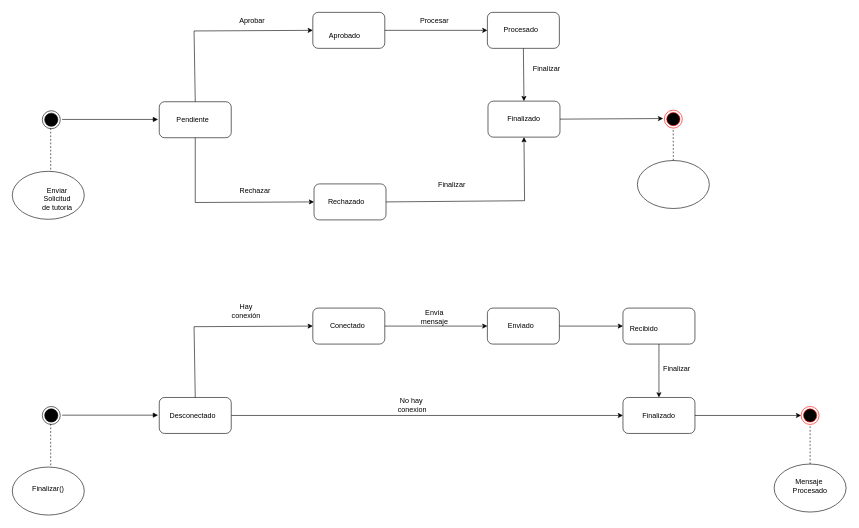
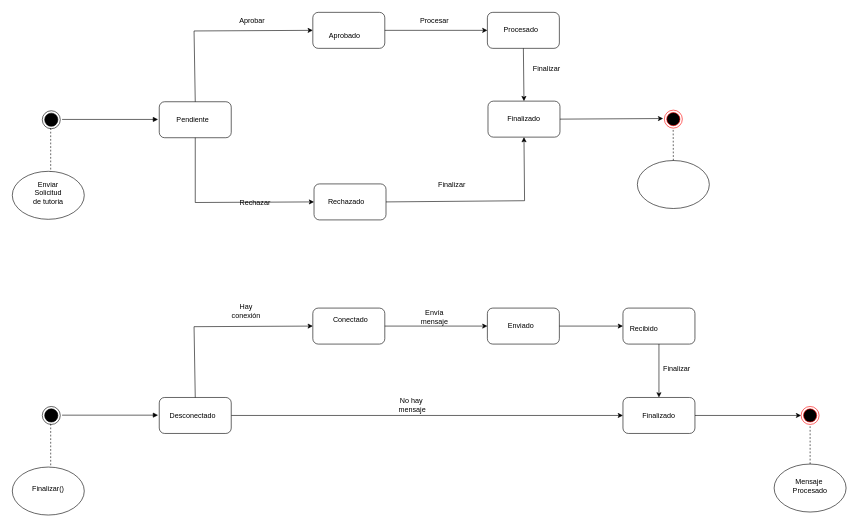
node "Rechazar": moved (255, 191) -> (255, 203)
node "Enviar Solicitud de tutoria": moved (57, 199) -> (48, 193)
node "Conectado": moved (348, 326) -> (351, 320)
node "No hay conexion": label "No hay conexion" -> "No hay mensaje"
